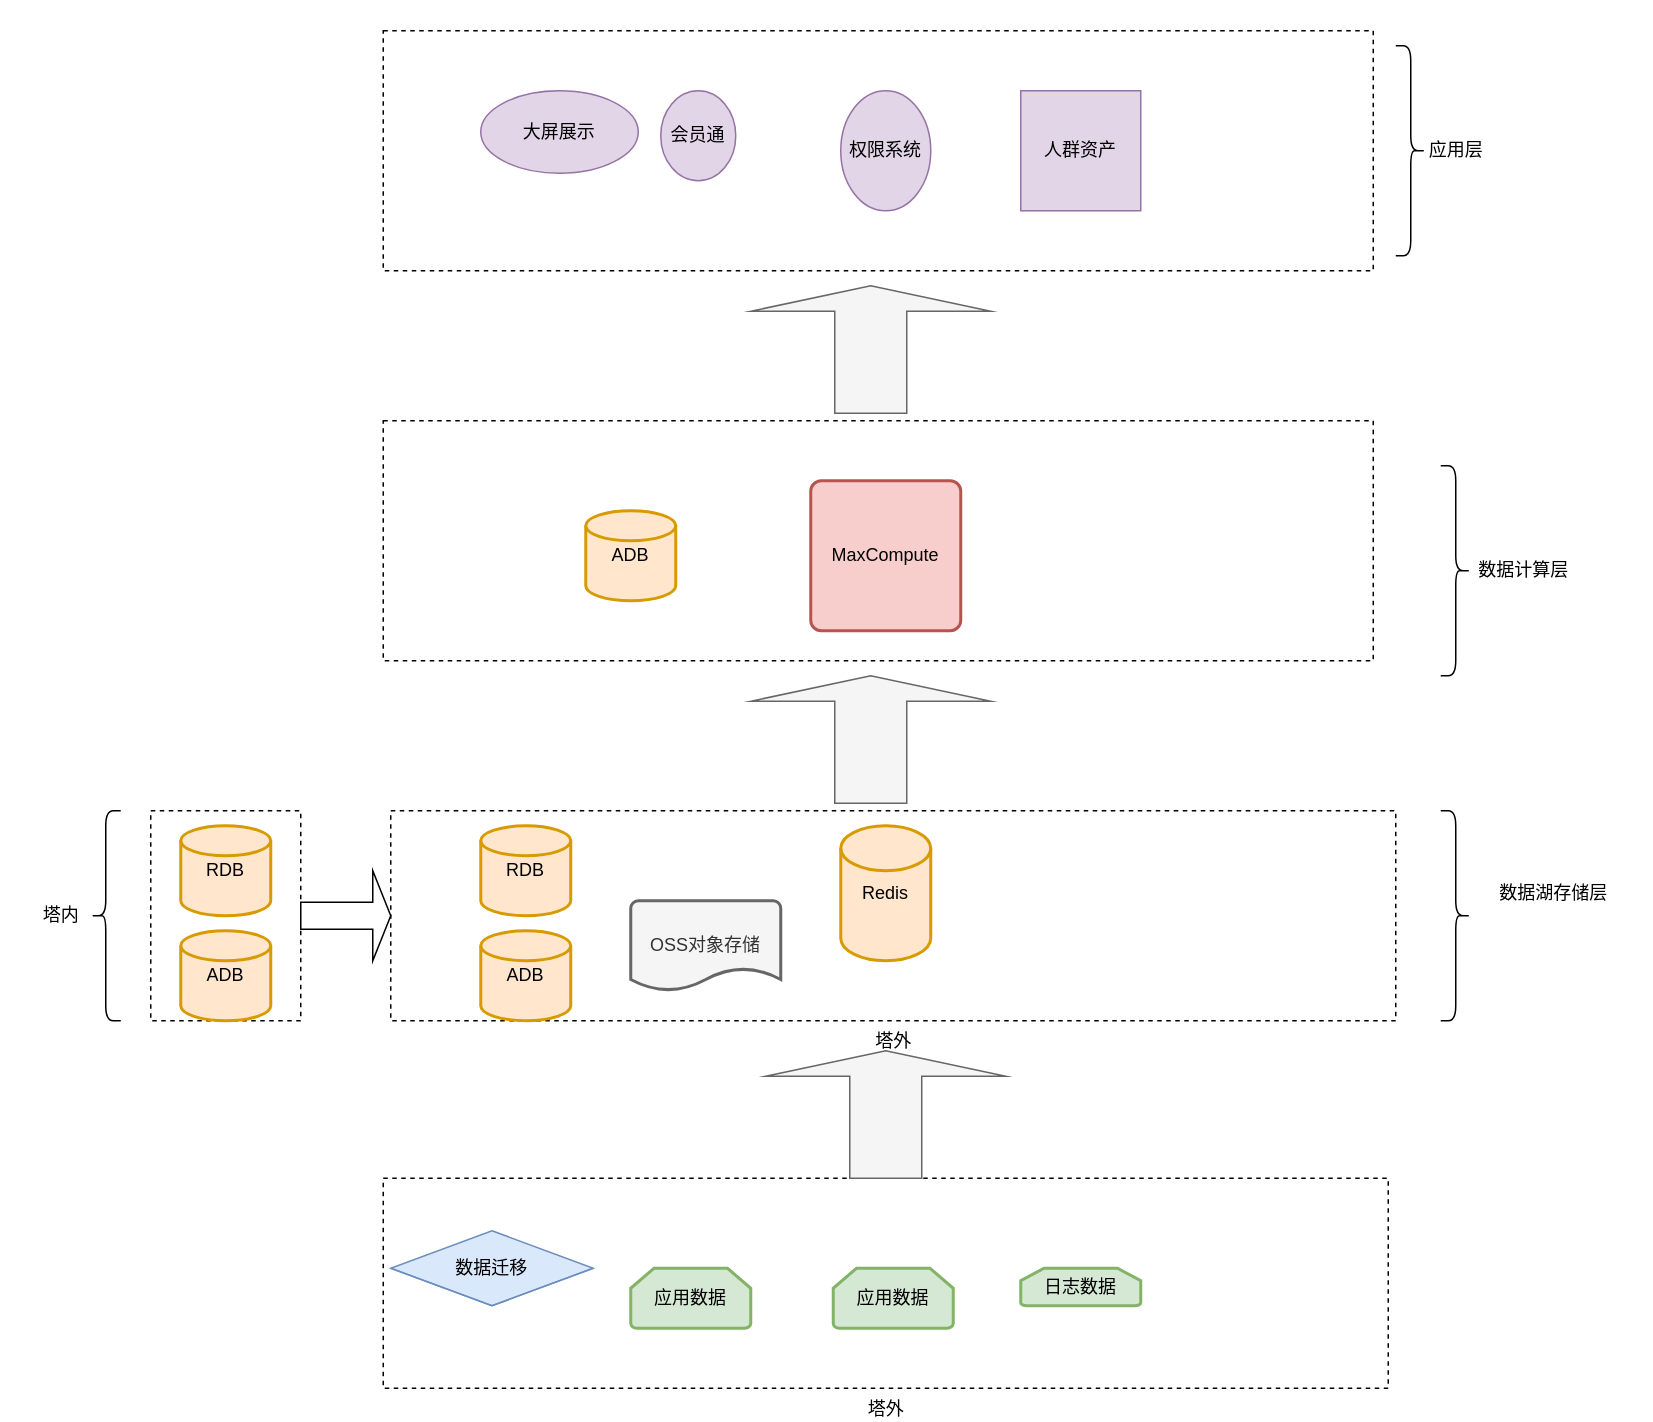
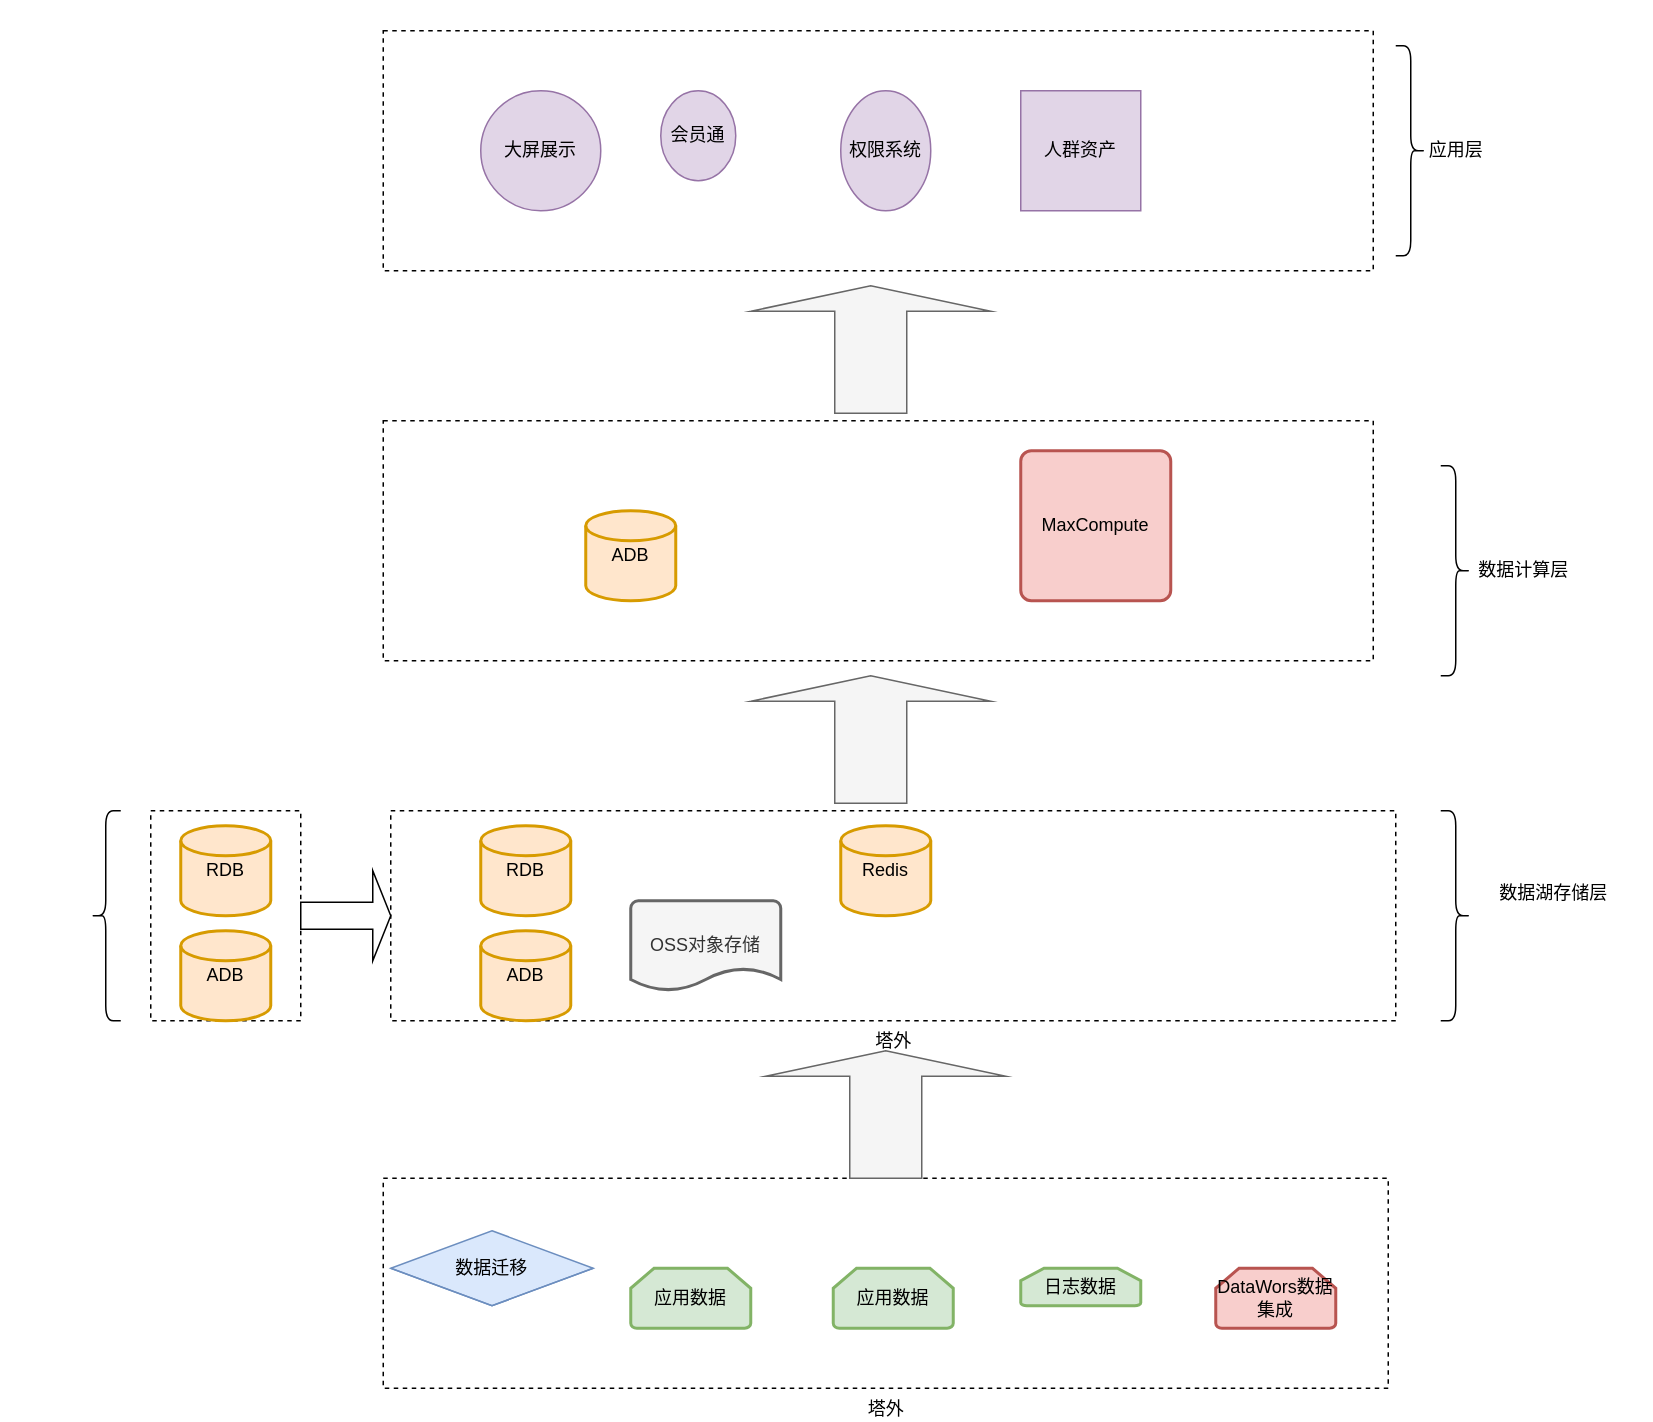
node "大屏展示": size 158x83 -> 120x120
node "MaxCompute": moved (886, 556) -> (1096, 526)
node "Redis": size 90x135 -> 90x90
node "塔内": removed
node "DataWors数据集成": added
